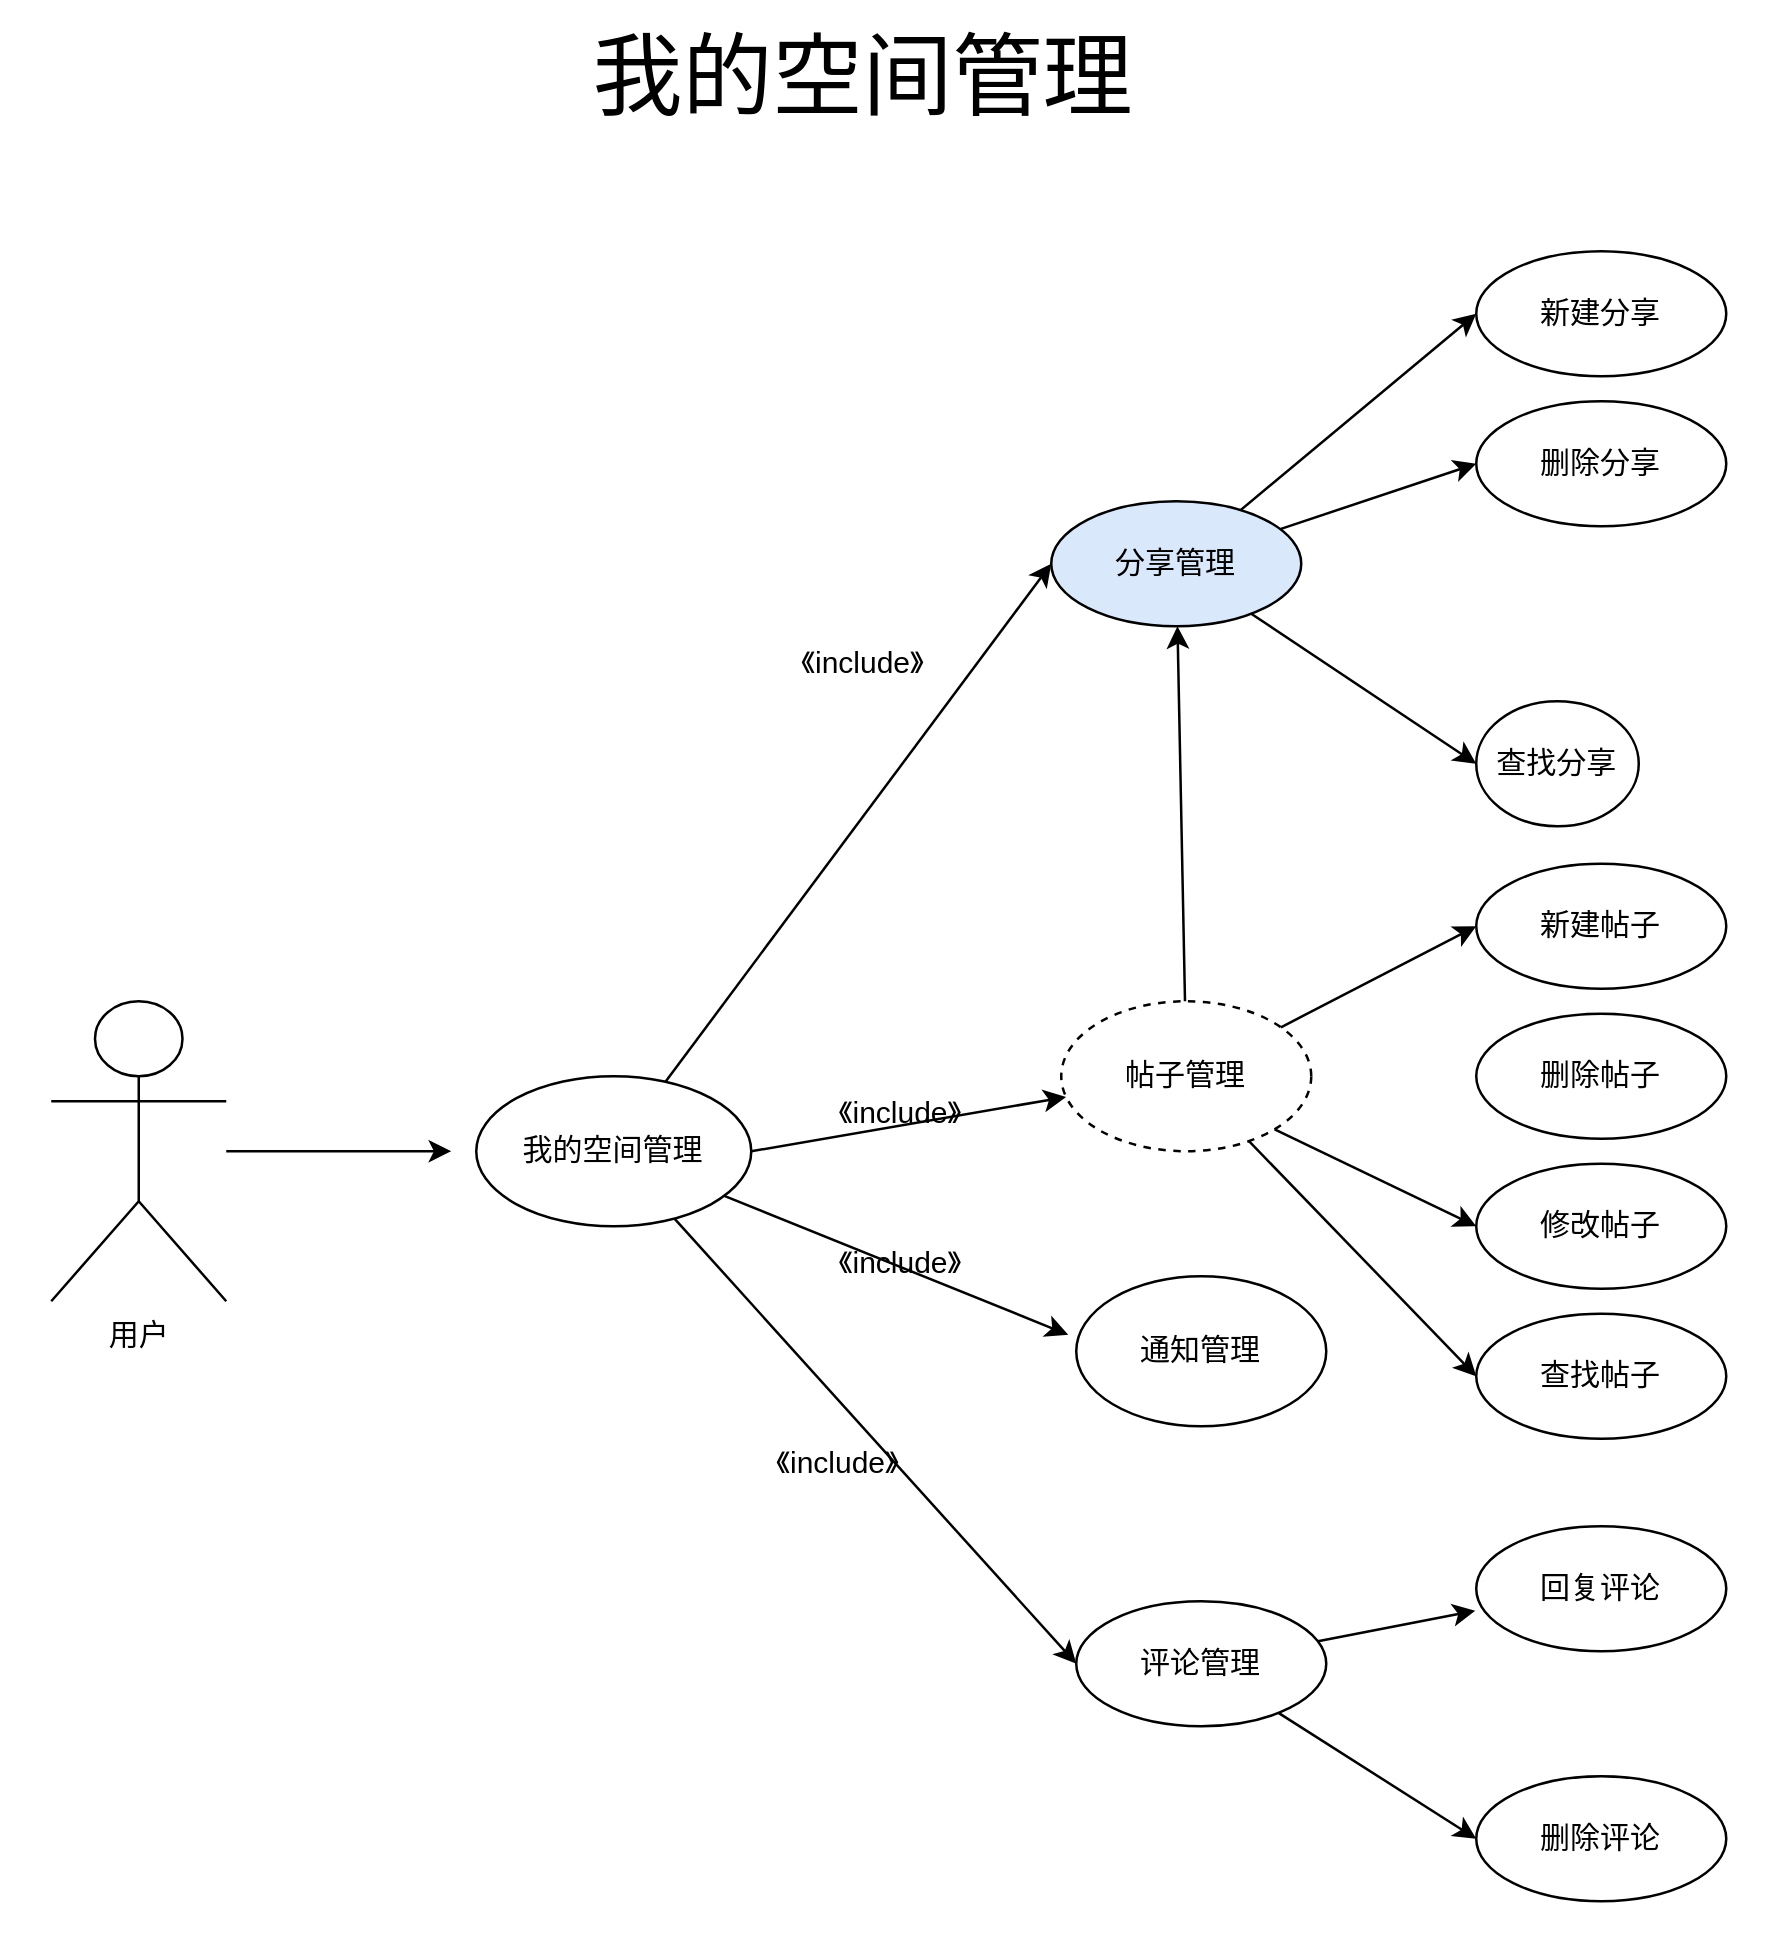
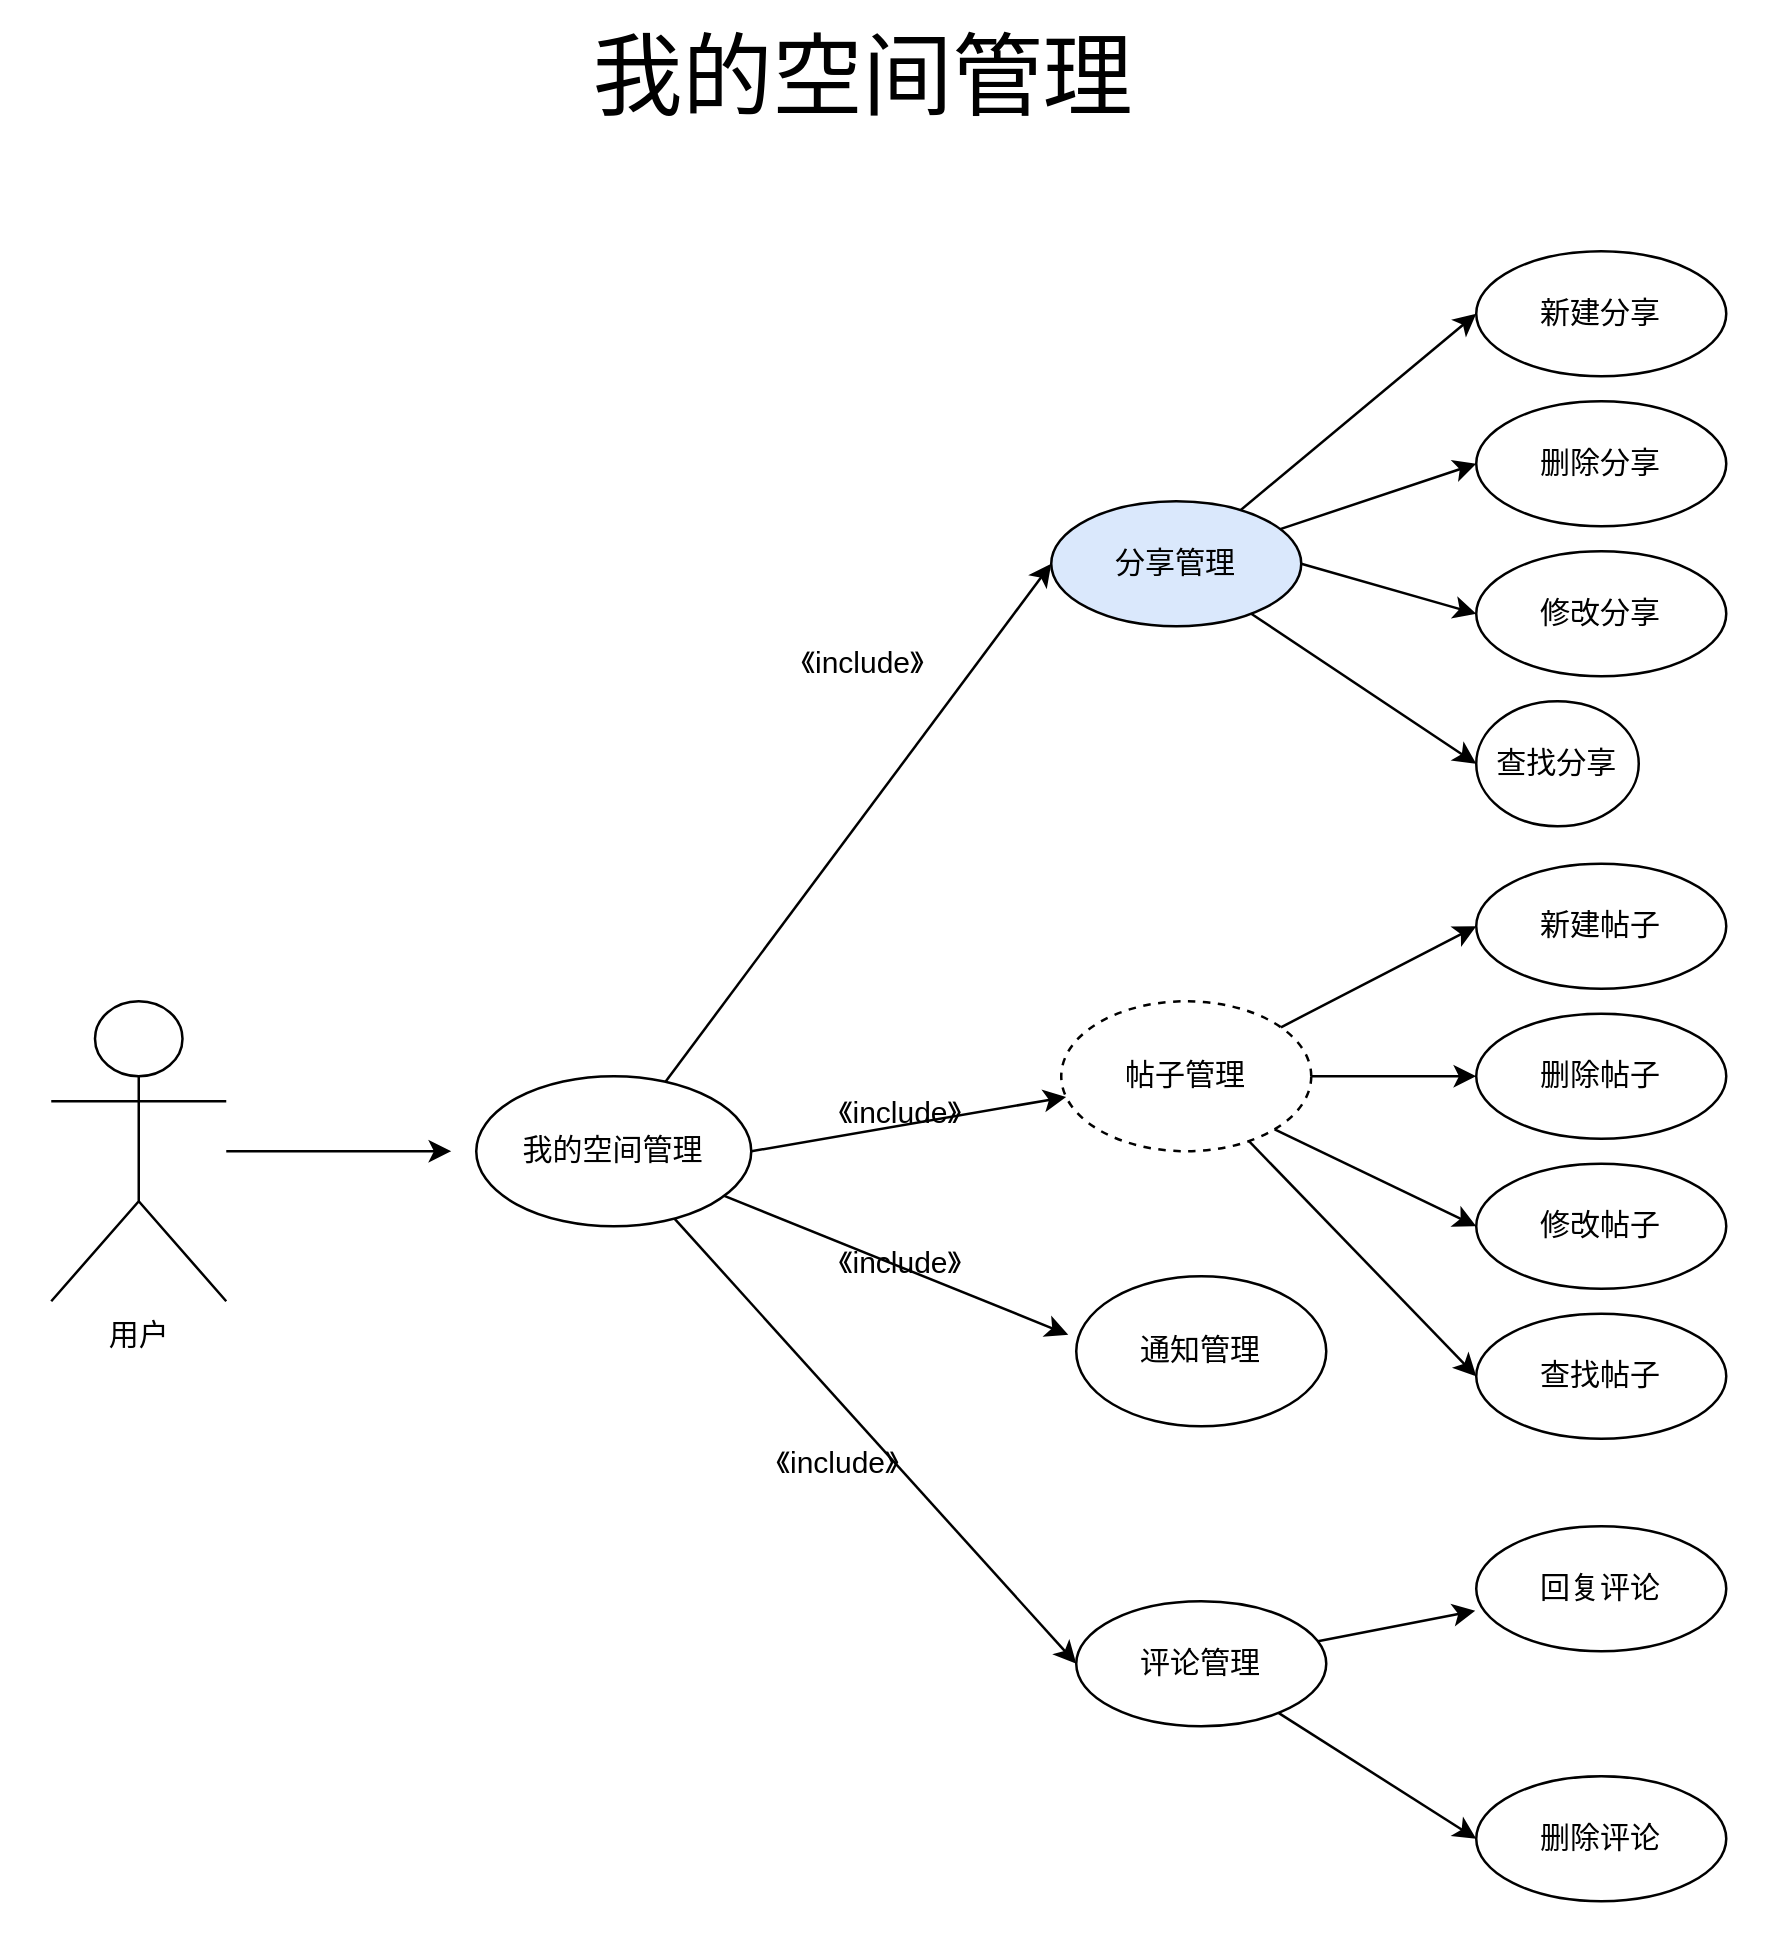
edge "分享管理" -> "修改分享": added
node "修改分享": added
edge "帖子管理" -> "分享管理": now "帖子管理" -> "删除帖子"
